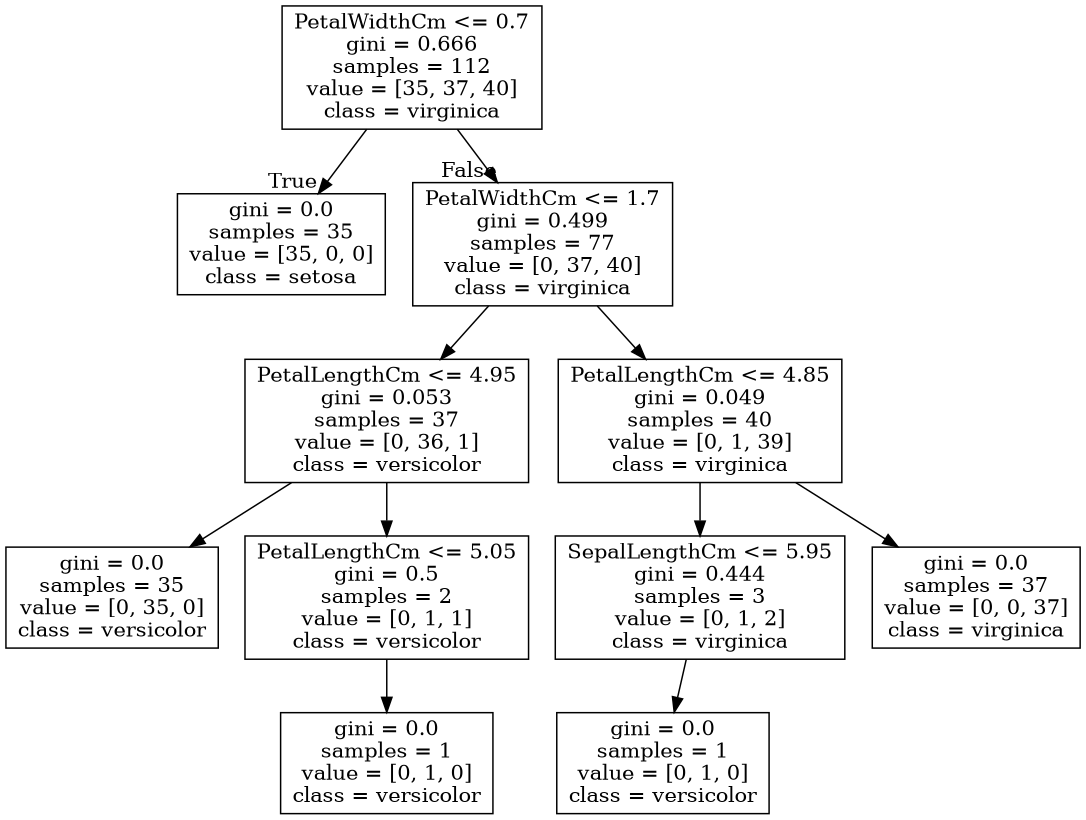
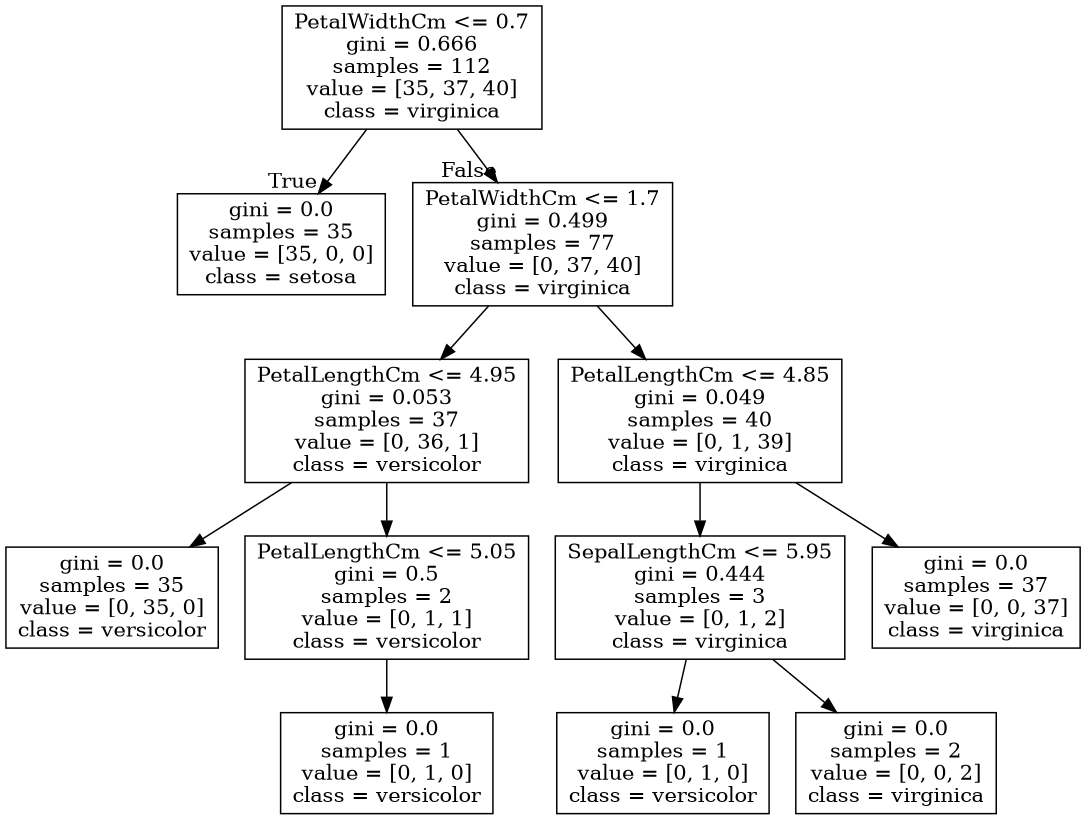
node "gini = 0.0 samples = 2 value = [0, 0, 2] class = virginica": added
